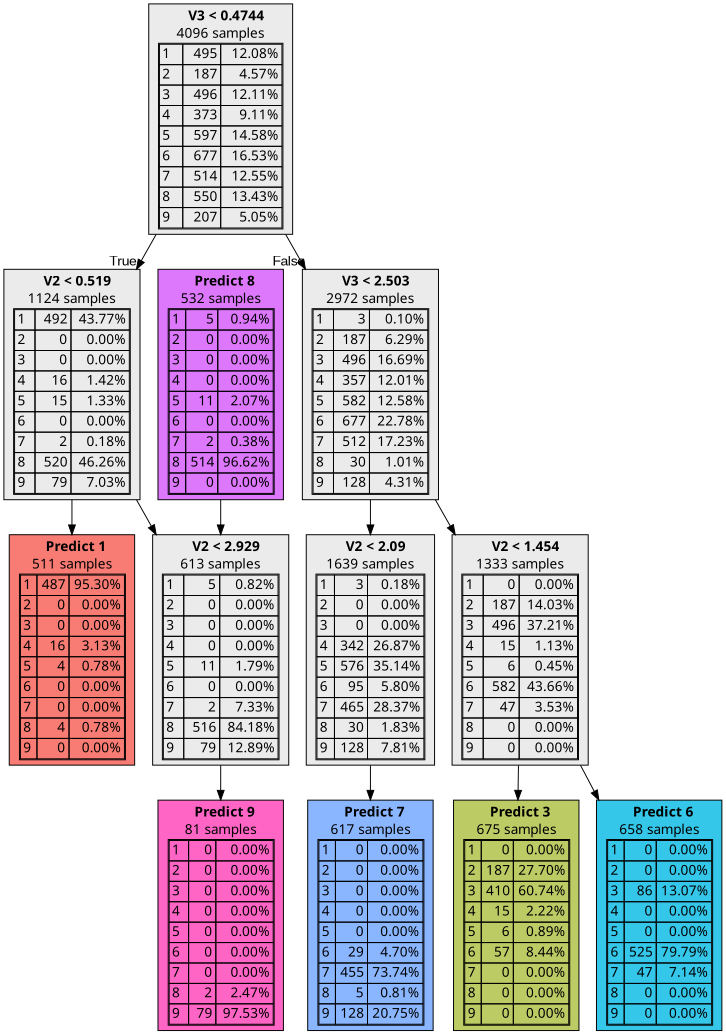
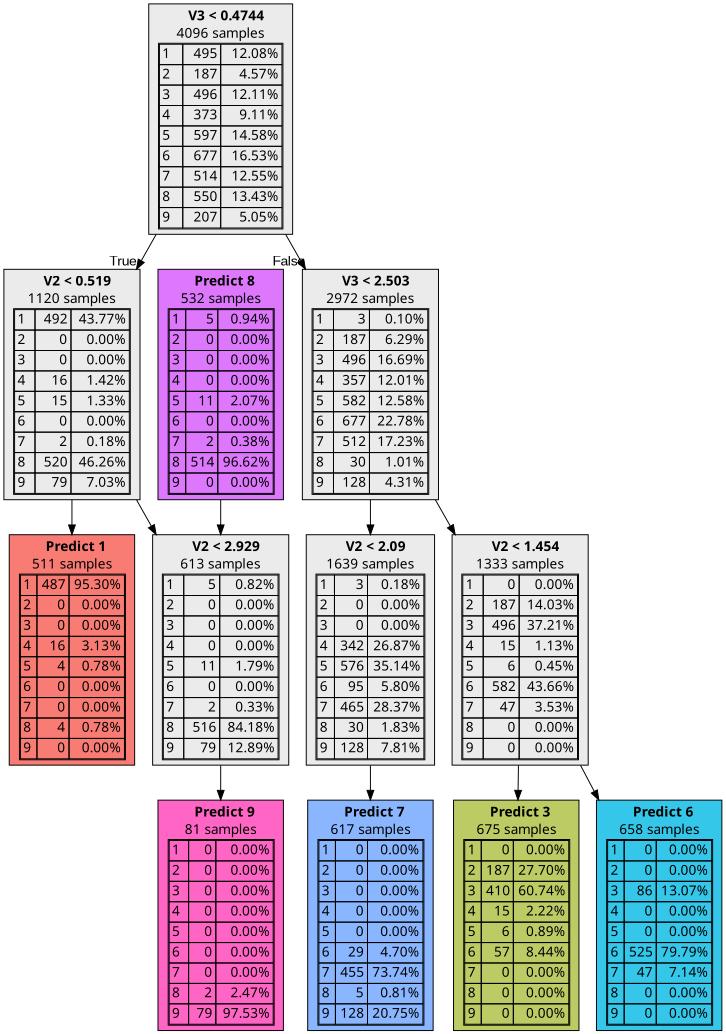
node "V2 < 0.519": text "1124 samples" -> "1120 samples"
node "V2 < 2.929": text "7.33%" -> "0.33%"
